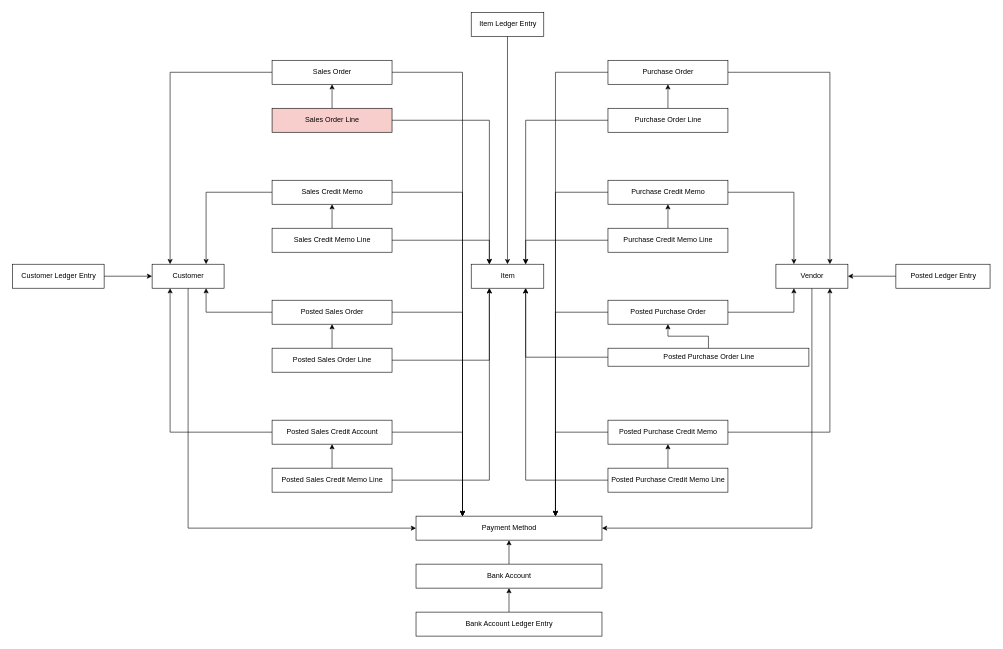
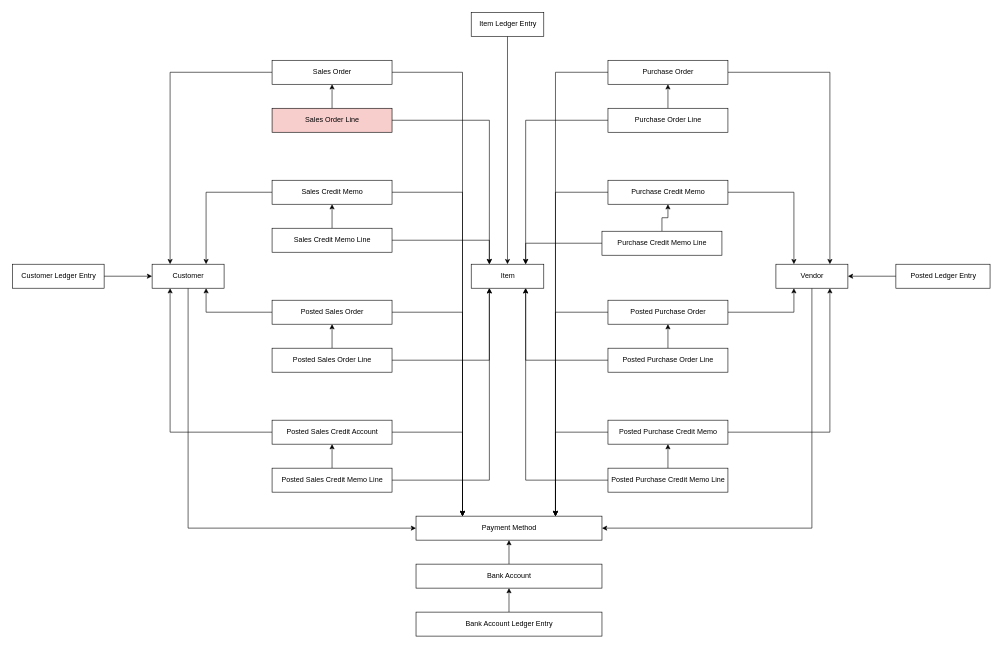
node "Purchase Credit Memo Line": moved (668, 240) -> (662, 243)
node "Posted Purchase Order Line": size 201x18 -> 120x24
